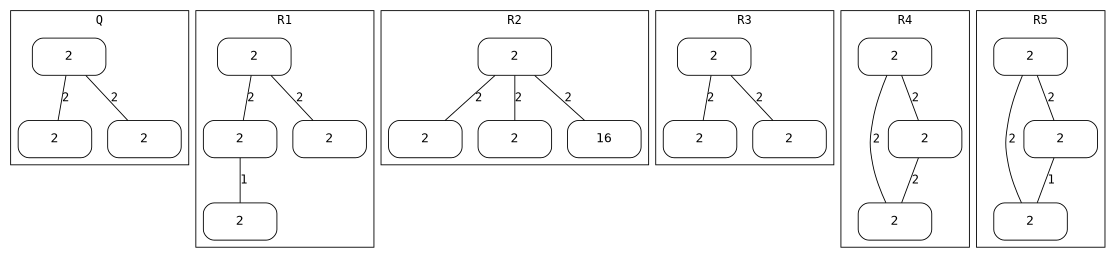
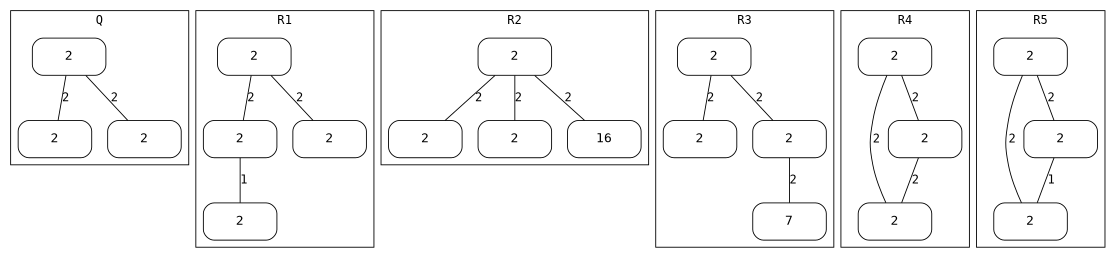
node "7": added
